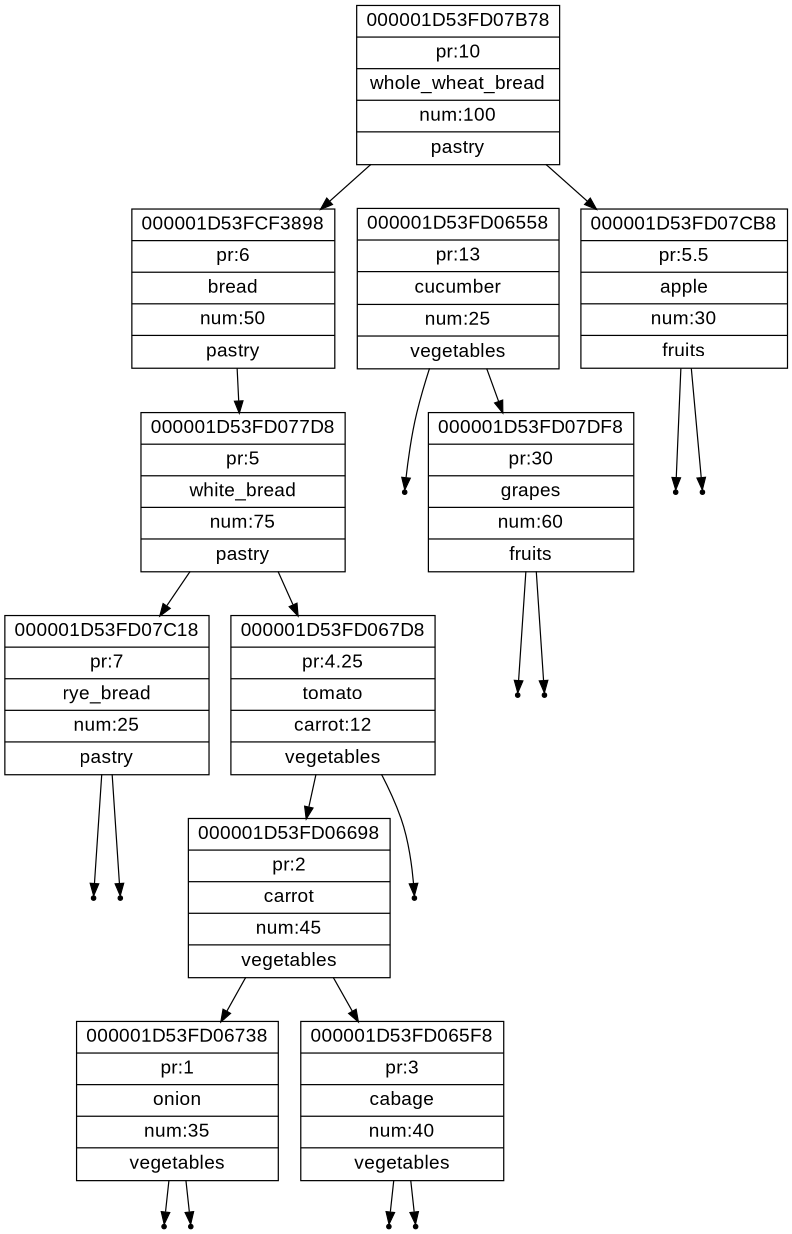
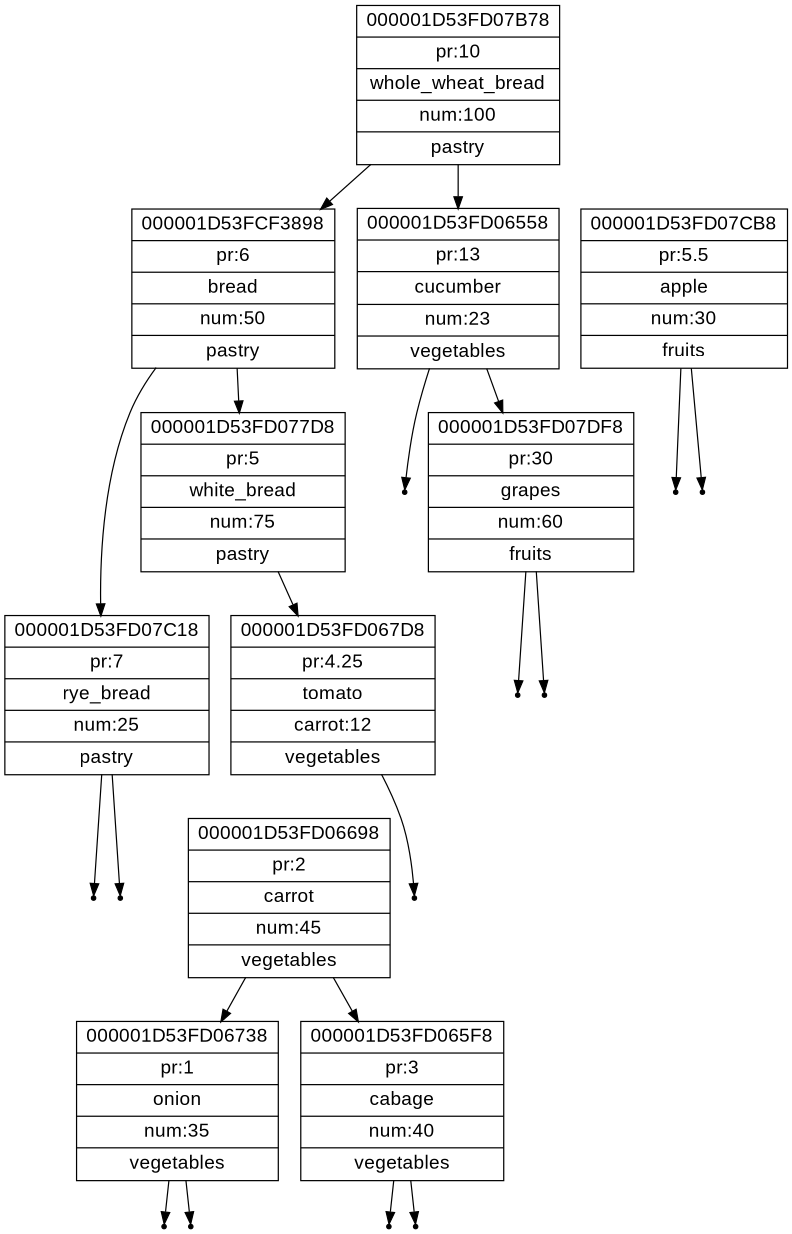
edge "000001D53FD07B78" -> "000001D53FD07CB8": now "000001D53FD07B78" -> "000001D53FD06558"
node "000001D53FD06558": text "num:25" -> "num:23"
edge "000001D53FD077D8" -> "000001D53FD07C18": now "000001D53FCF3898" -> "000001D53FD07C18"
edge "000001D53FD067D8" -> "000001D53FD06698": removed
